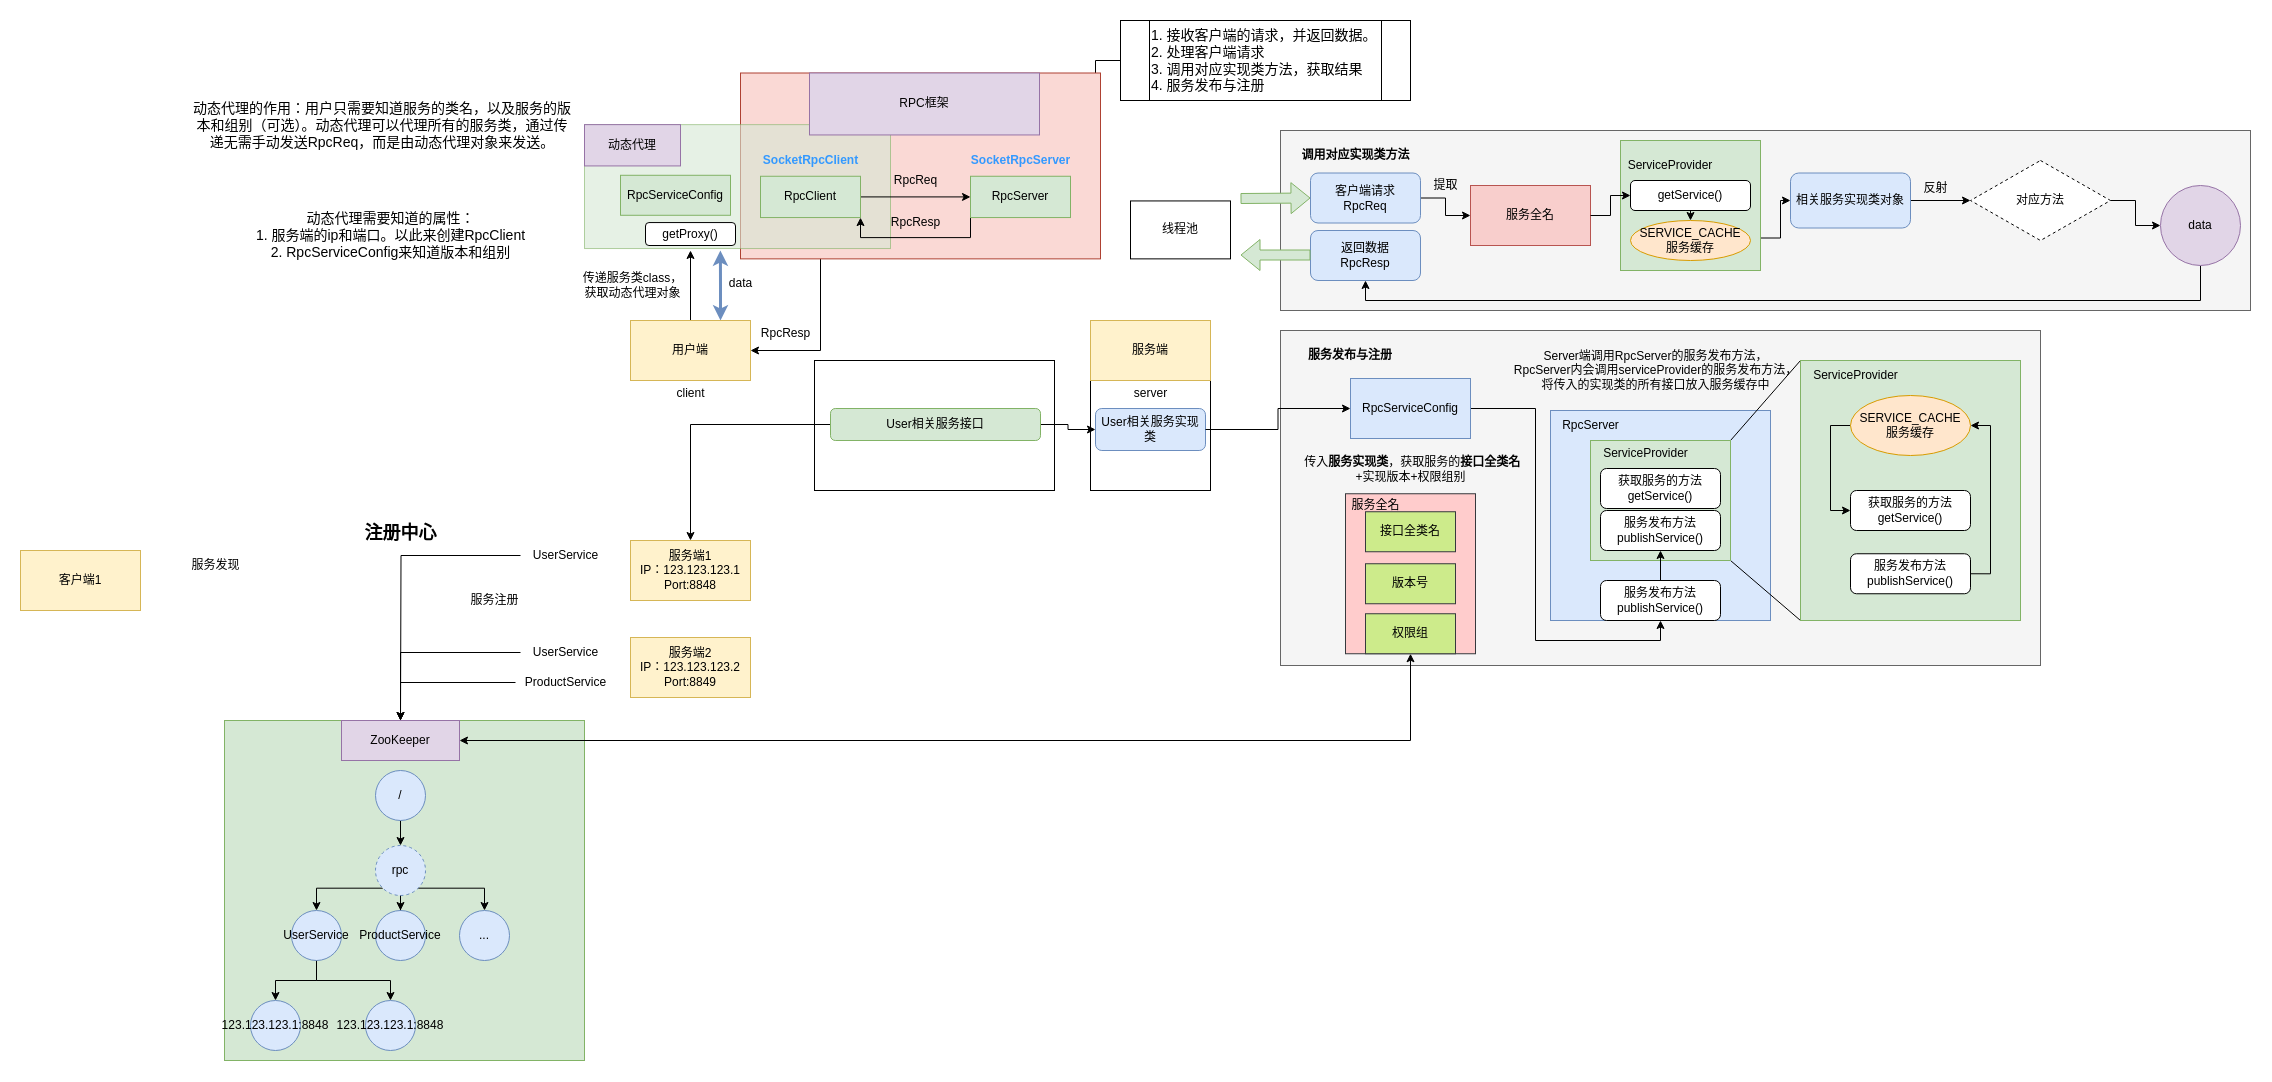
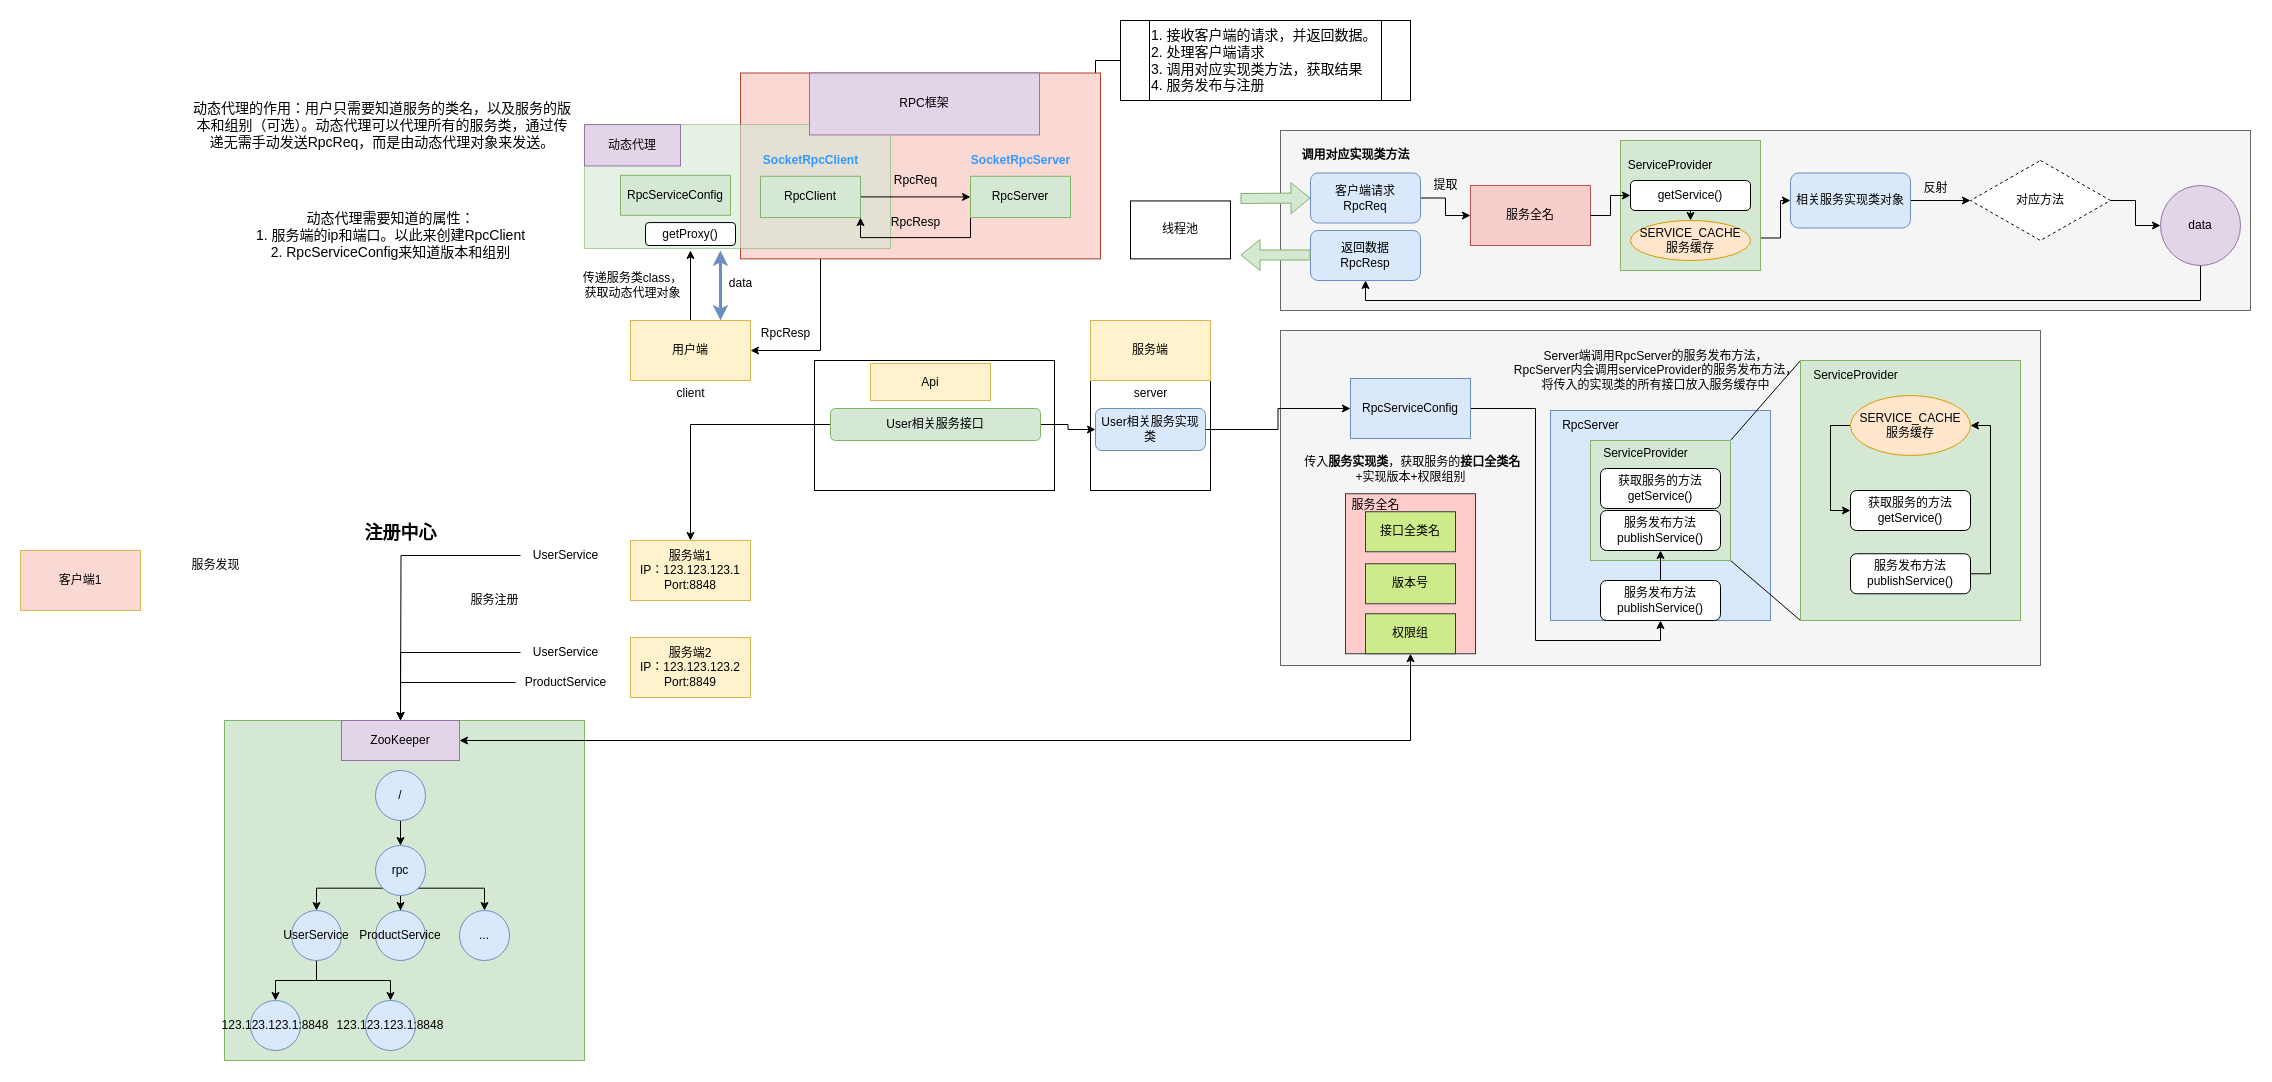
node "服务发布与注册": removed
node "Api": added
node "客户端1": fillcolor #fff2cc -> #fad9d5
node "rpc": style dashed -> solid
